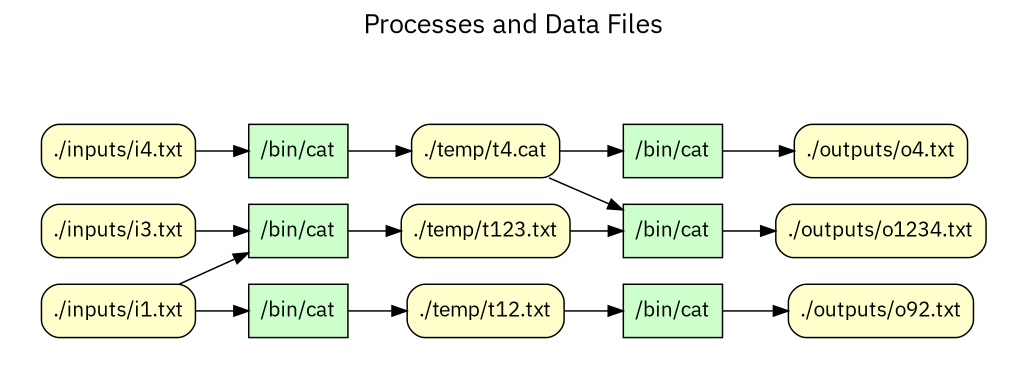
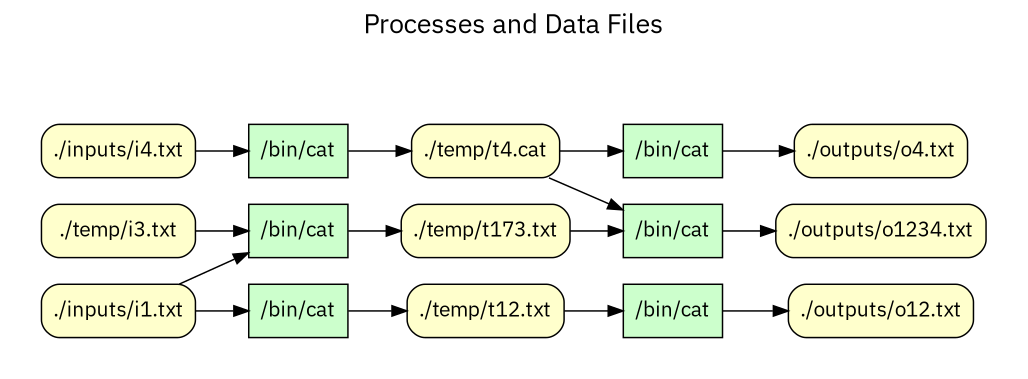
node "./inputs/i3.txt": label "./inputs/i3.txt" -> "./temp/i3.txt"
node "./temp/t123.txt": label "./temp/t123.txt" -> "./temp/t173.txt"
node "./outputs/o92.txt": label "./outputs/o92.txt" -> "./outputs/o12.txt"
